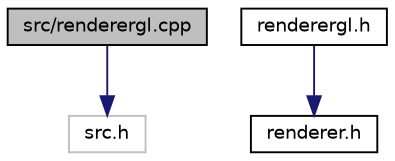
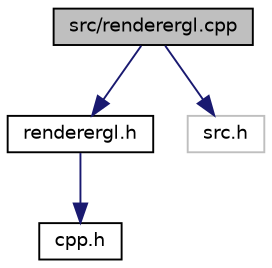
edge "src/renderergl.cpp" -> "renderergl.h": added
node "renderer.h": label "renderer.h" -> "cpp.h"
